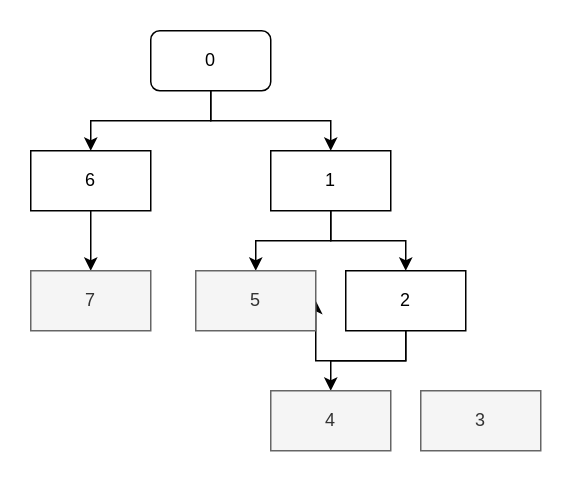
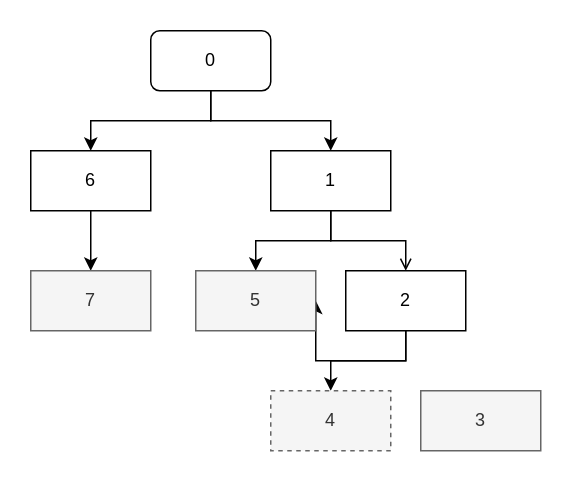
edge "1" -> "2": arrowhead classic -> open
node "4": style solid -> dashed
